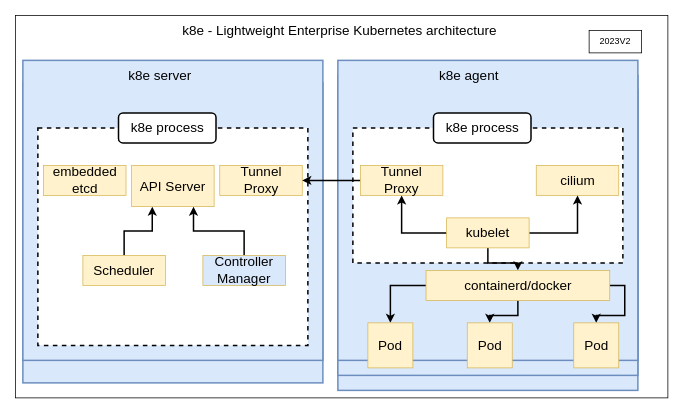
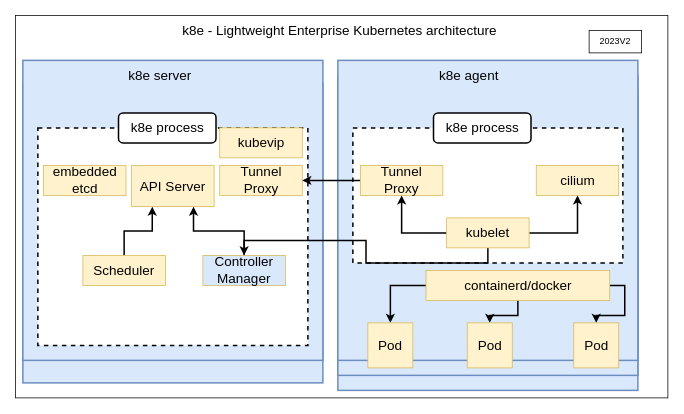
node "kubevip": added
edge "kubelet" -> "containerd/docker": now "kubelet" -> "Controller Manager"
